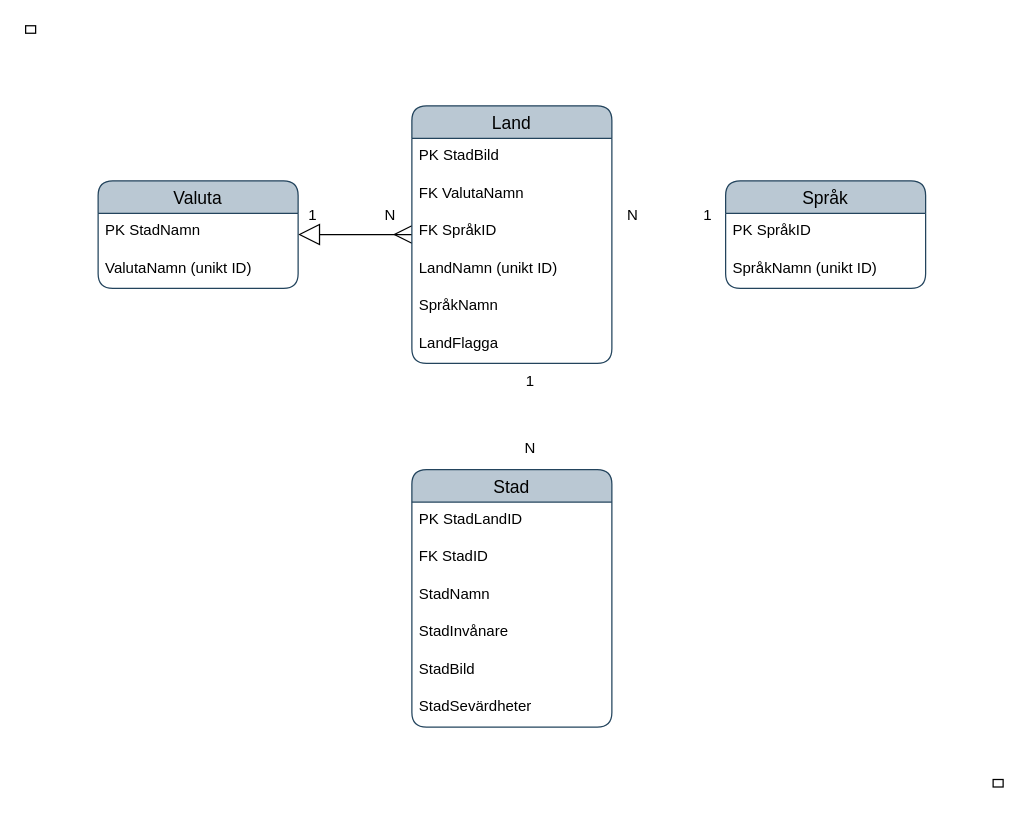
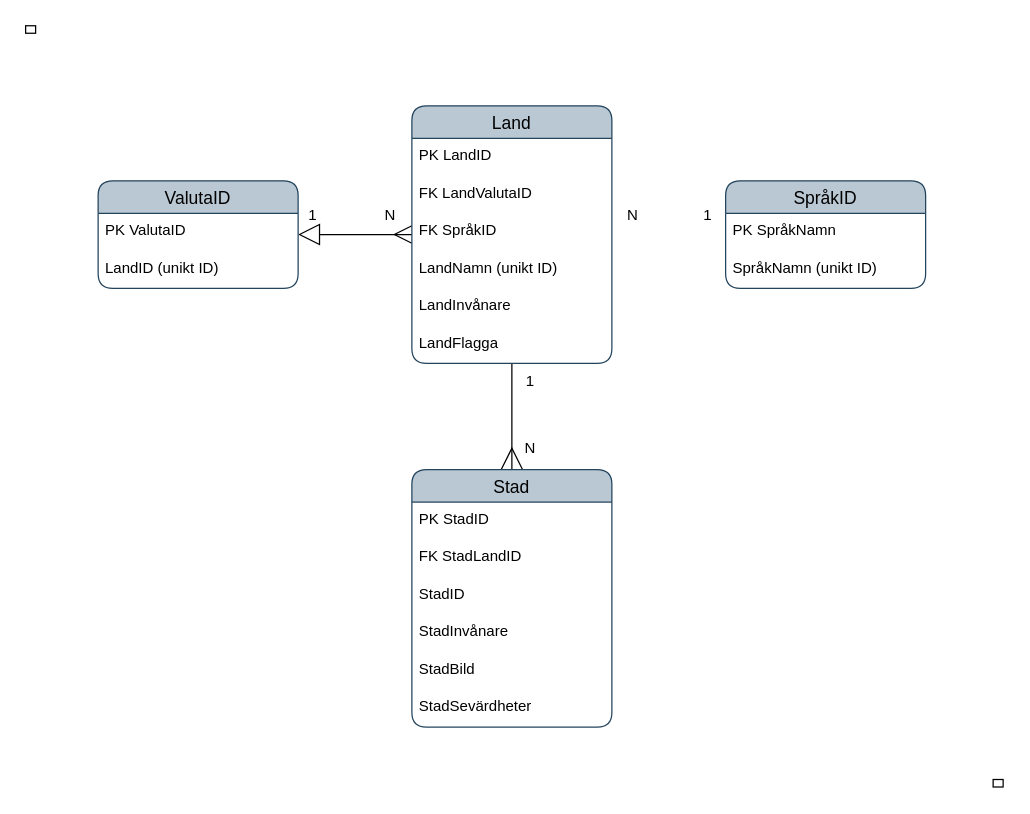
node "PK StadBild": label "PK StadBild" -> "PK LandID"
node "FK ValutaNamn": label "FK ValutaNamn" -> "FK LandValutaID"
node "Valuta": label "Valuta" -> "ValutaID"
node "Språk": label "Språk" -> "SpråkID"
node "PK StadNamn": label "PK StadNamn" -> "PK ValutaID"
node "PK SpråkID": label "PK SpråkID" -> "PK SpråkNamn"
node "ValutaNamn (unikt ID)": label "ValutaNamn (unikt ID)" -> "LandID (unikt ID)"
node "SpråkNamn": label "SpråkNamn" -> "LandInvånare"
edge "Land" -> "Stad": added
node "PK StadLandID": label "PK StadLandID" -> "PK StadID"
node "FK StadID": label "FK StadID" -> "FK StadLandID"
node "StadNamn": label "StadNamn" -> "StadID"
